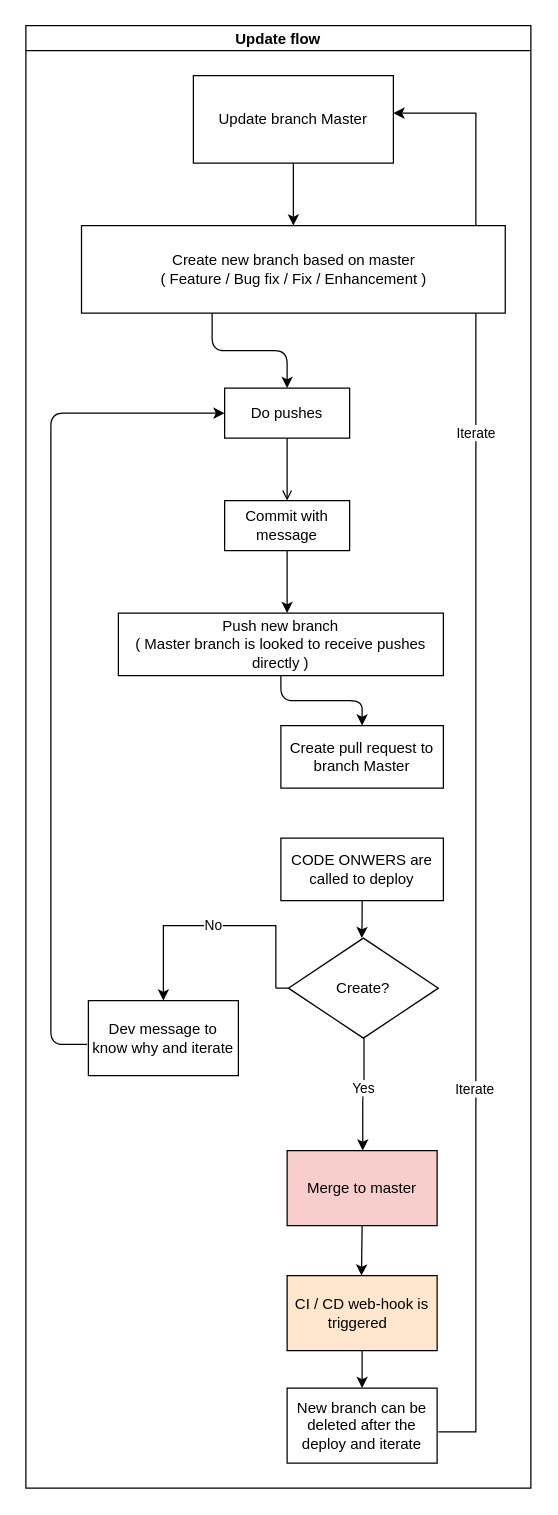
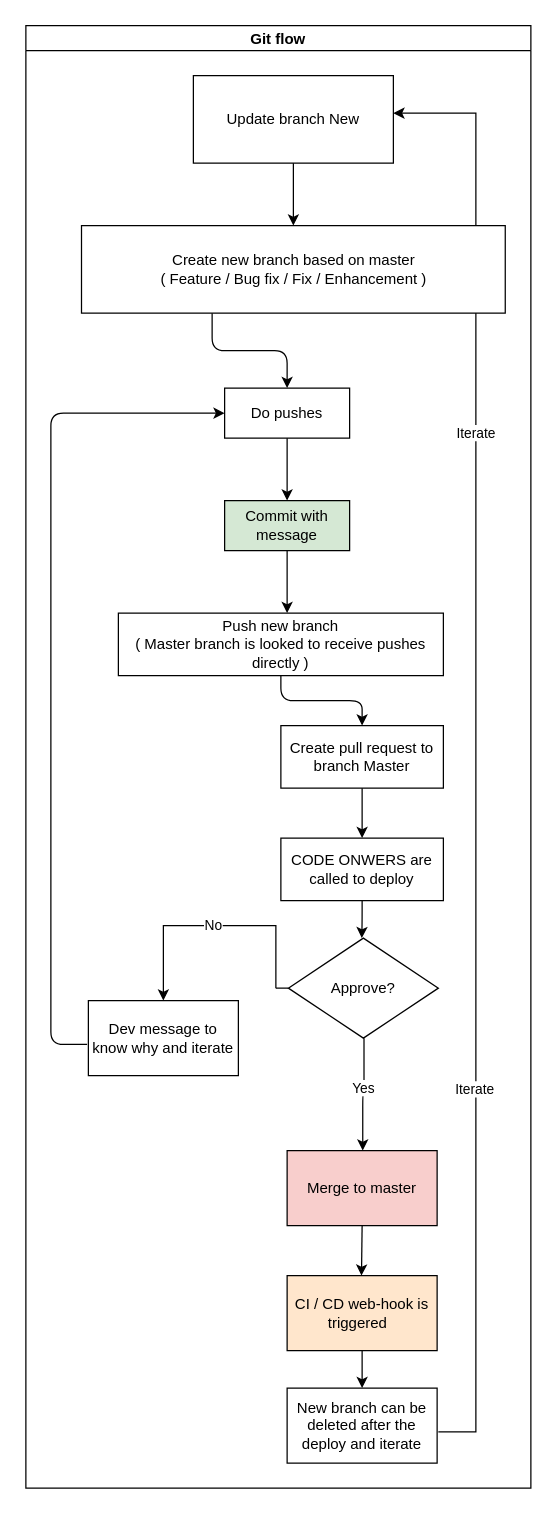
node "Update flow": label "Update flow" -> "Git flow"
node "Update branch Master": label "Update branch Master" -> "Update branch New"
edge "Do pushes" -> "Commit with message": arrowhead open -> classic
node "Commit with message": fillcolor #ffffff -> #d5e8d4
edge "Create pull request to branch Master" -> "CODE ONWERS are called to deploy": added
node "Create?": label "Create?" -> "Approve?"
